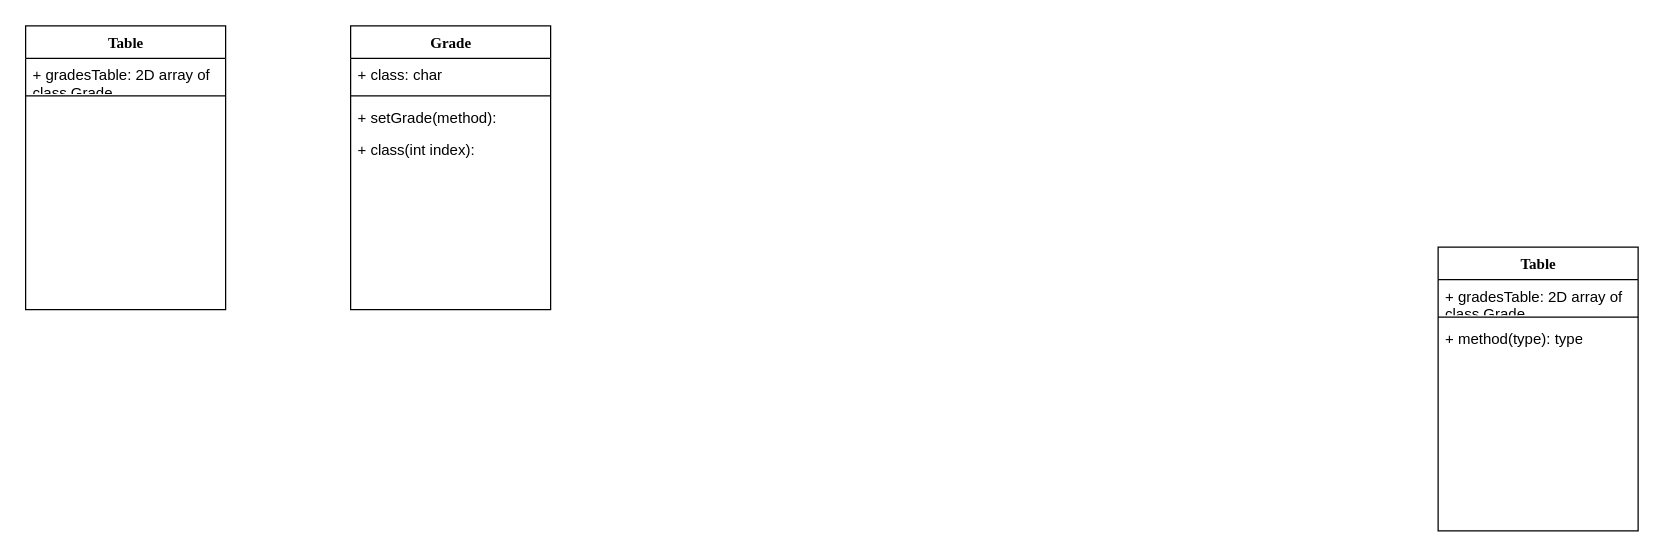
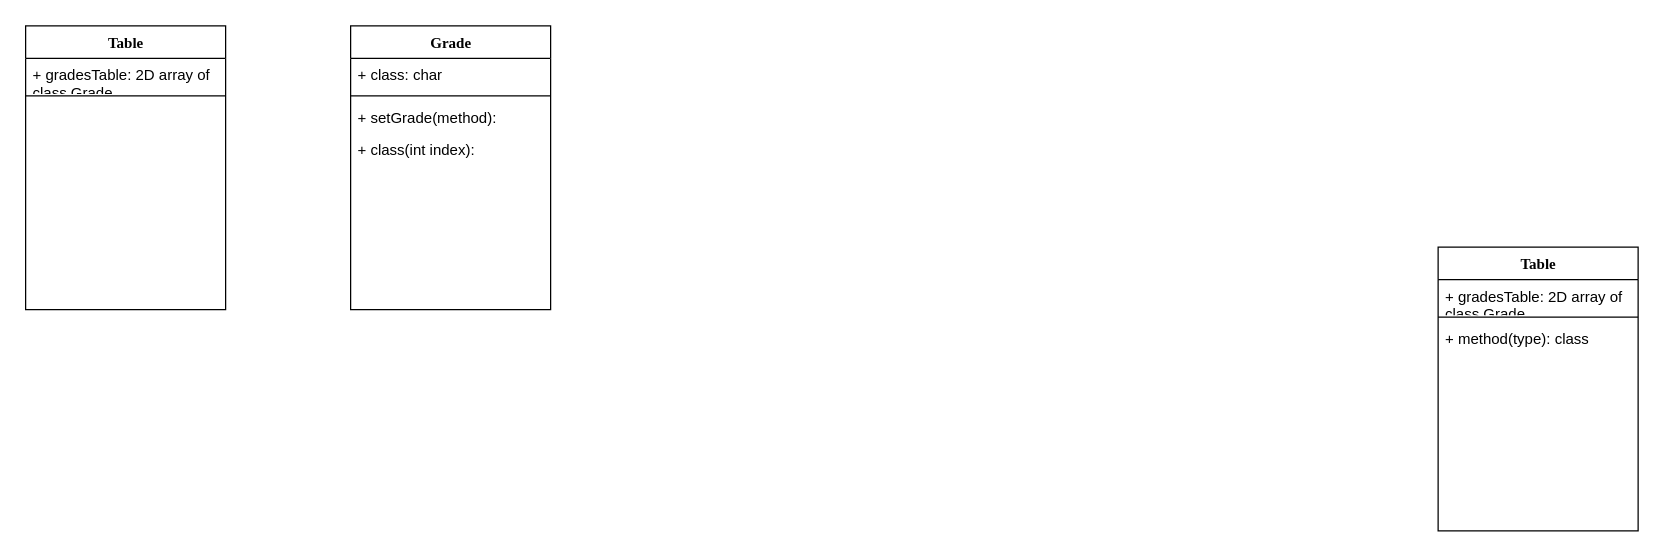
node "+ method(type): type": label "+ method(type): type" -> "+ method(type): class"
